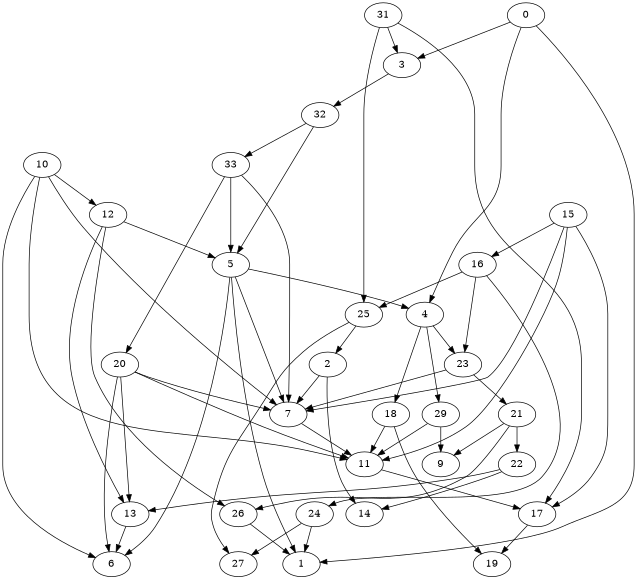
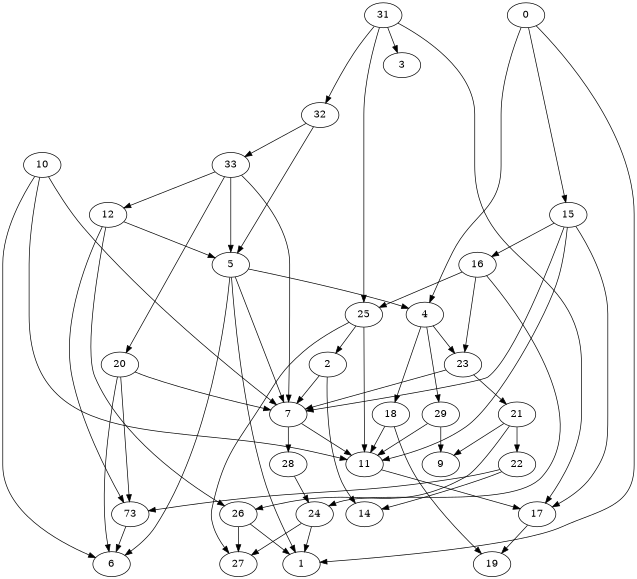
edge "0" -> "3": now "0" -> "15"
edge "3" -> "32": now "31" -> "32"
edge "10" -> "12": now "33" -> "12"
edge "20" -> "11": now "25" -> "11"
node "28": added
node "13": label "13" -> "73"
edge "26" -> "27": added
